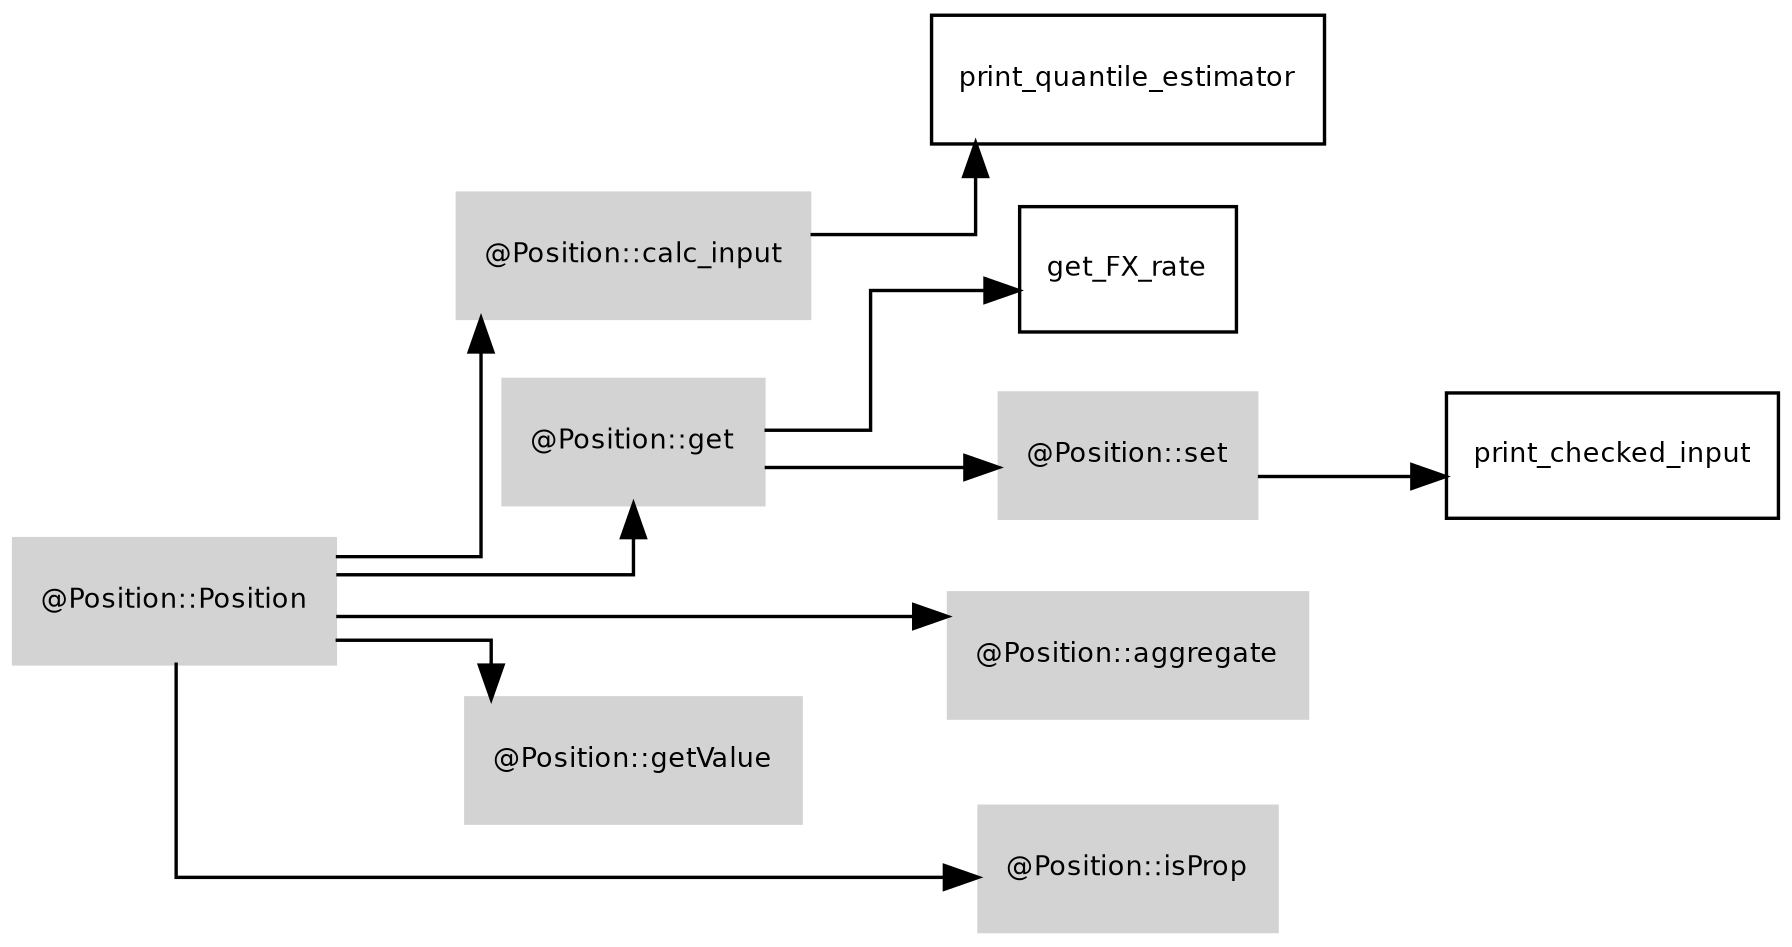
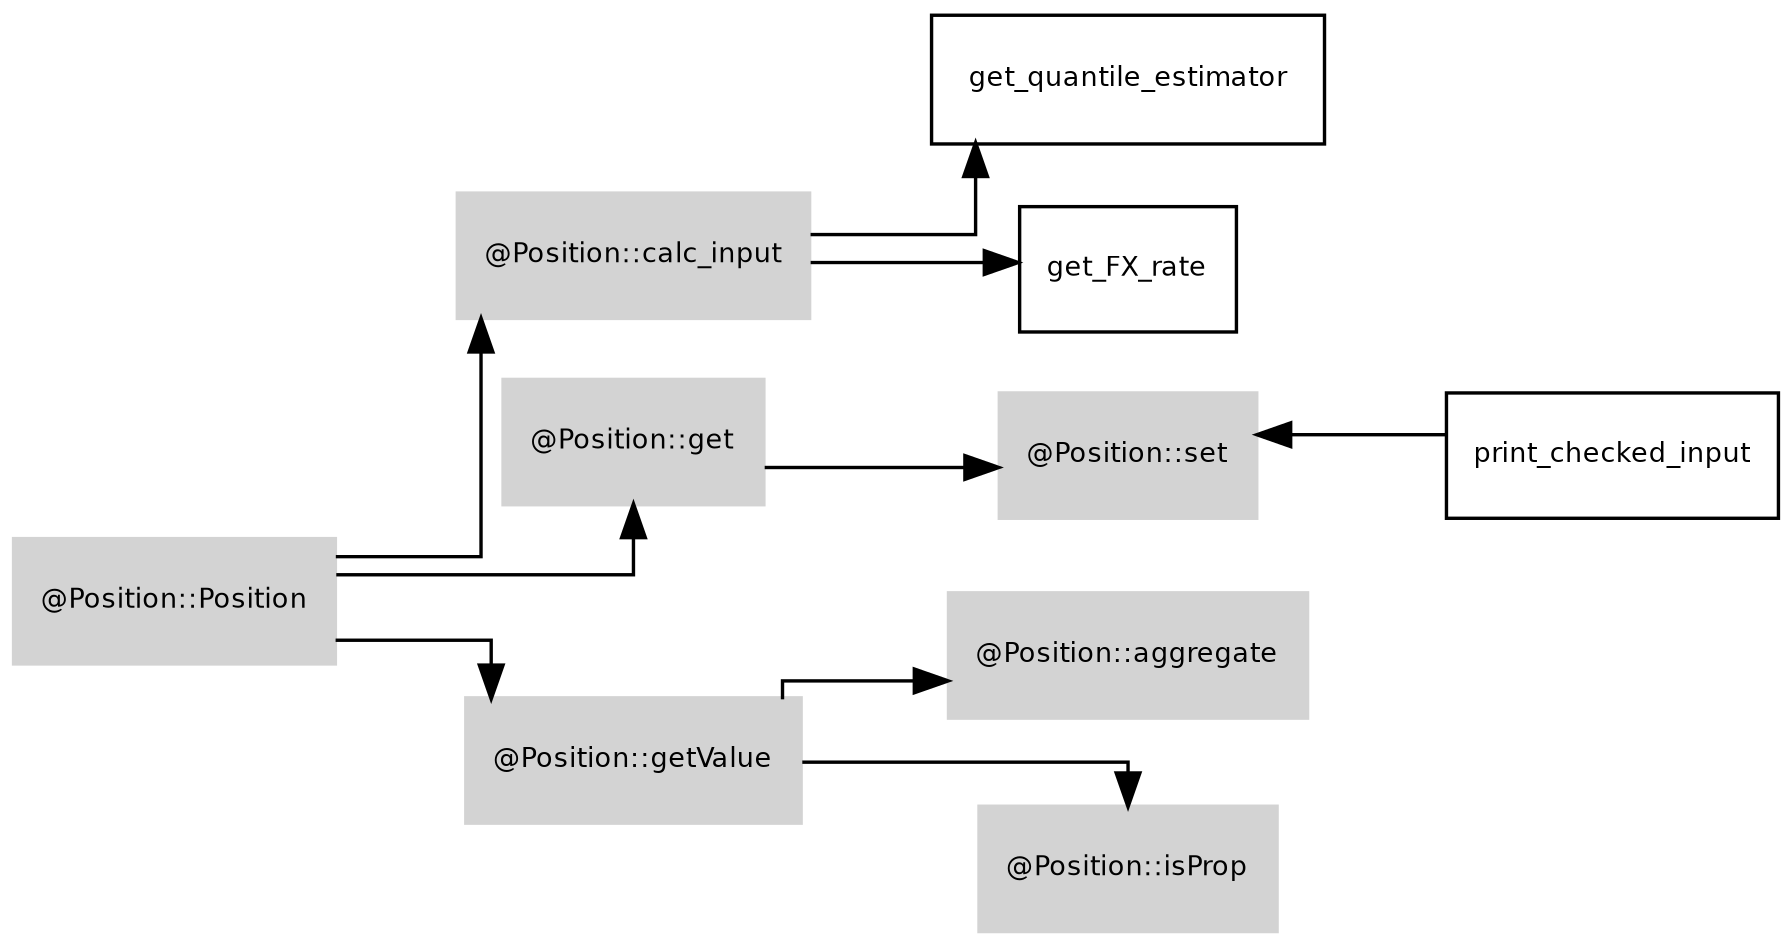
node "print_quantile_estimator": label "print_quantile_estimator" -> "get_quantile_estimator"
edge "@Position::get" -> "get_FX_rate": now "@Position::calc_input" -> "get_FX_rate"
edge "@Position::set" -> "print_checked_input": reversed
edge "@Position::Position" -> "@Position::aggregate": now "@Position::getValue" -> "@Position::aggregate"
edge "@Position::Position" -> "@Position::isProp": now "@Position::getValue" -> "@Position::isProp"
